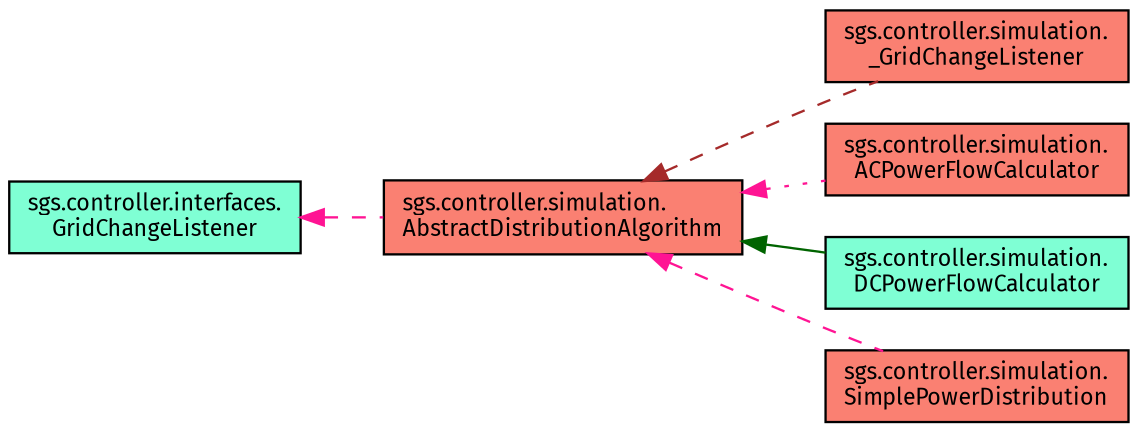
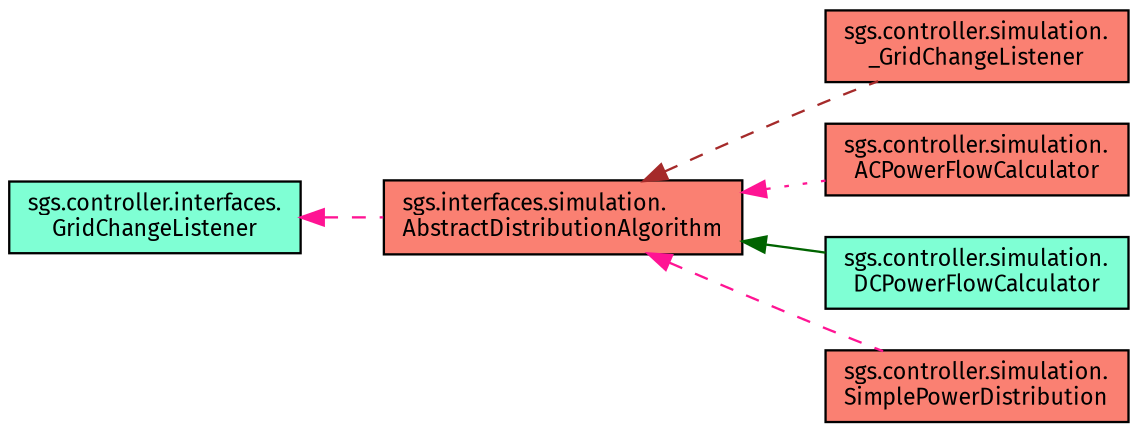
node "sgs.controller.simulation. AbstractDistributionAlgorithm": label "sgs.controller.simulation. AbstractDistributionAlgorithm" -> "sgs.interfaces.simulation. AbstractDistributionAlgorithm"
